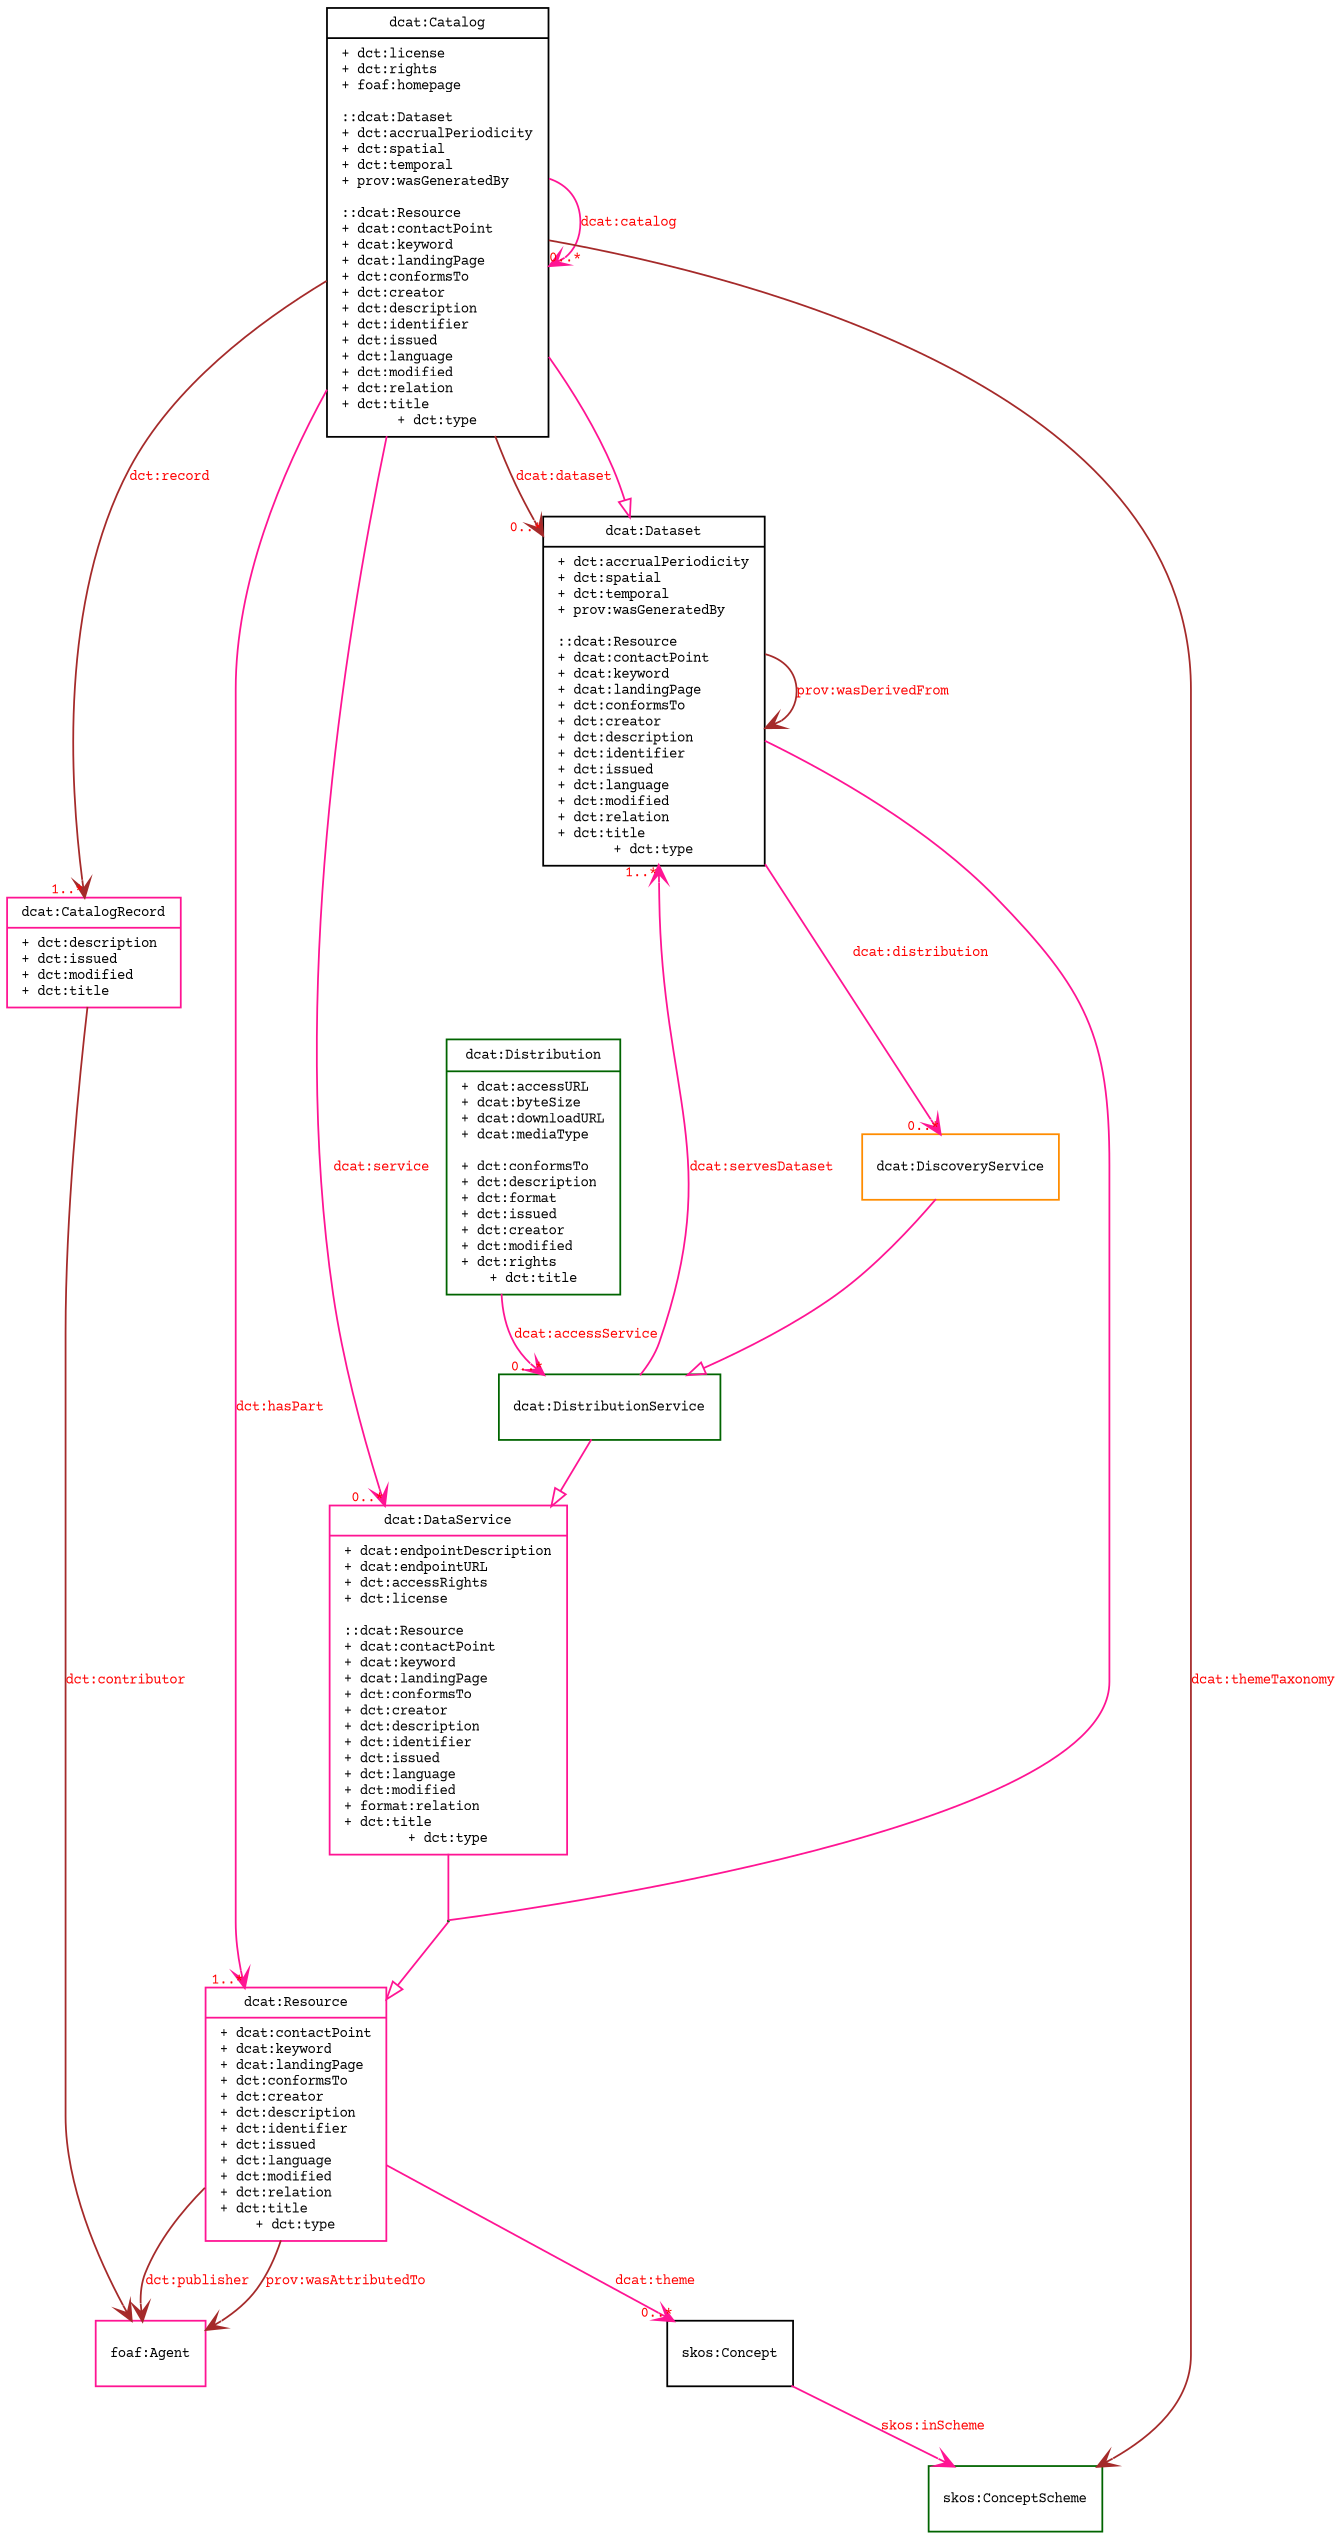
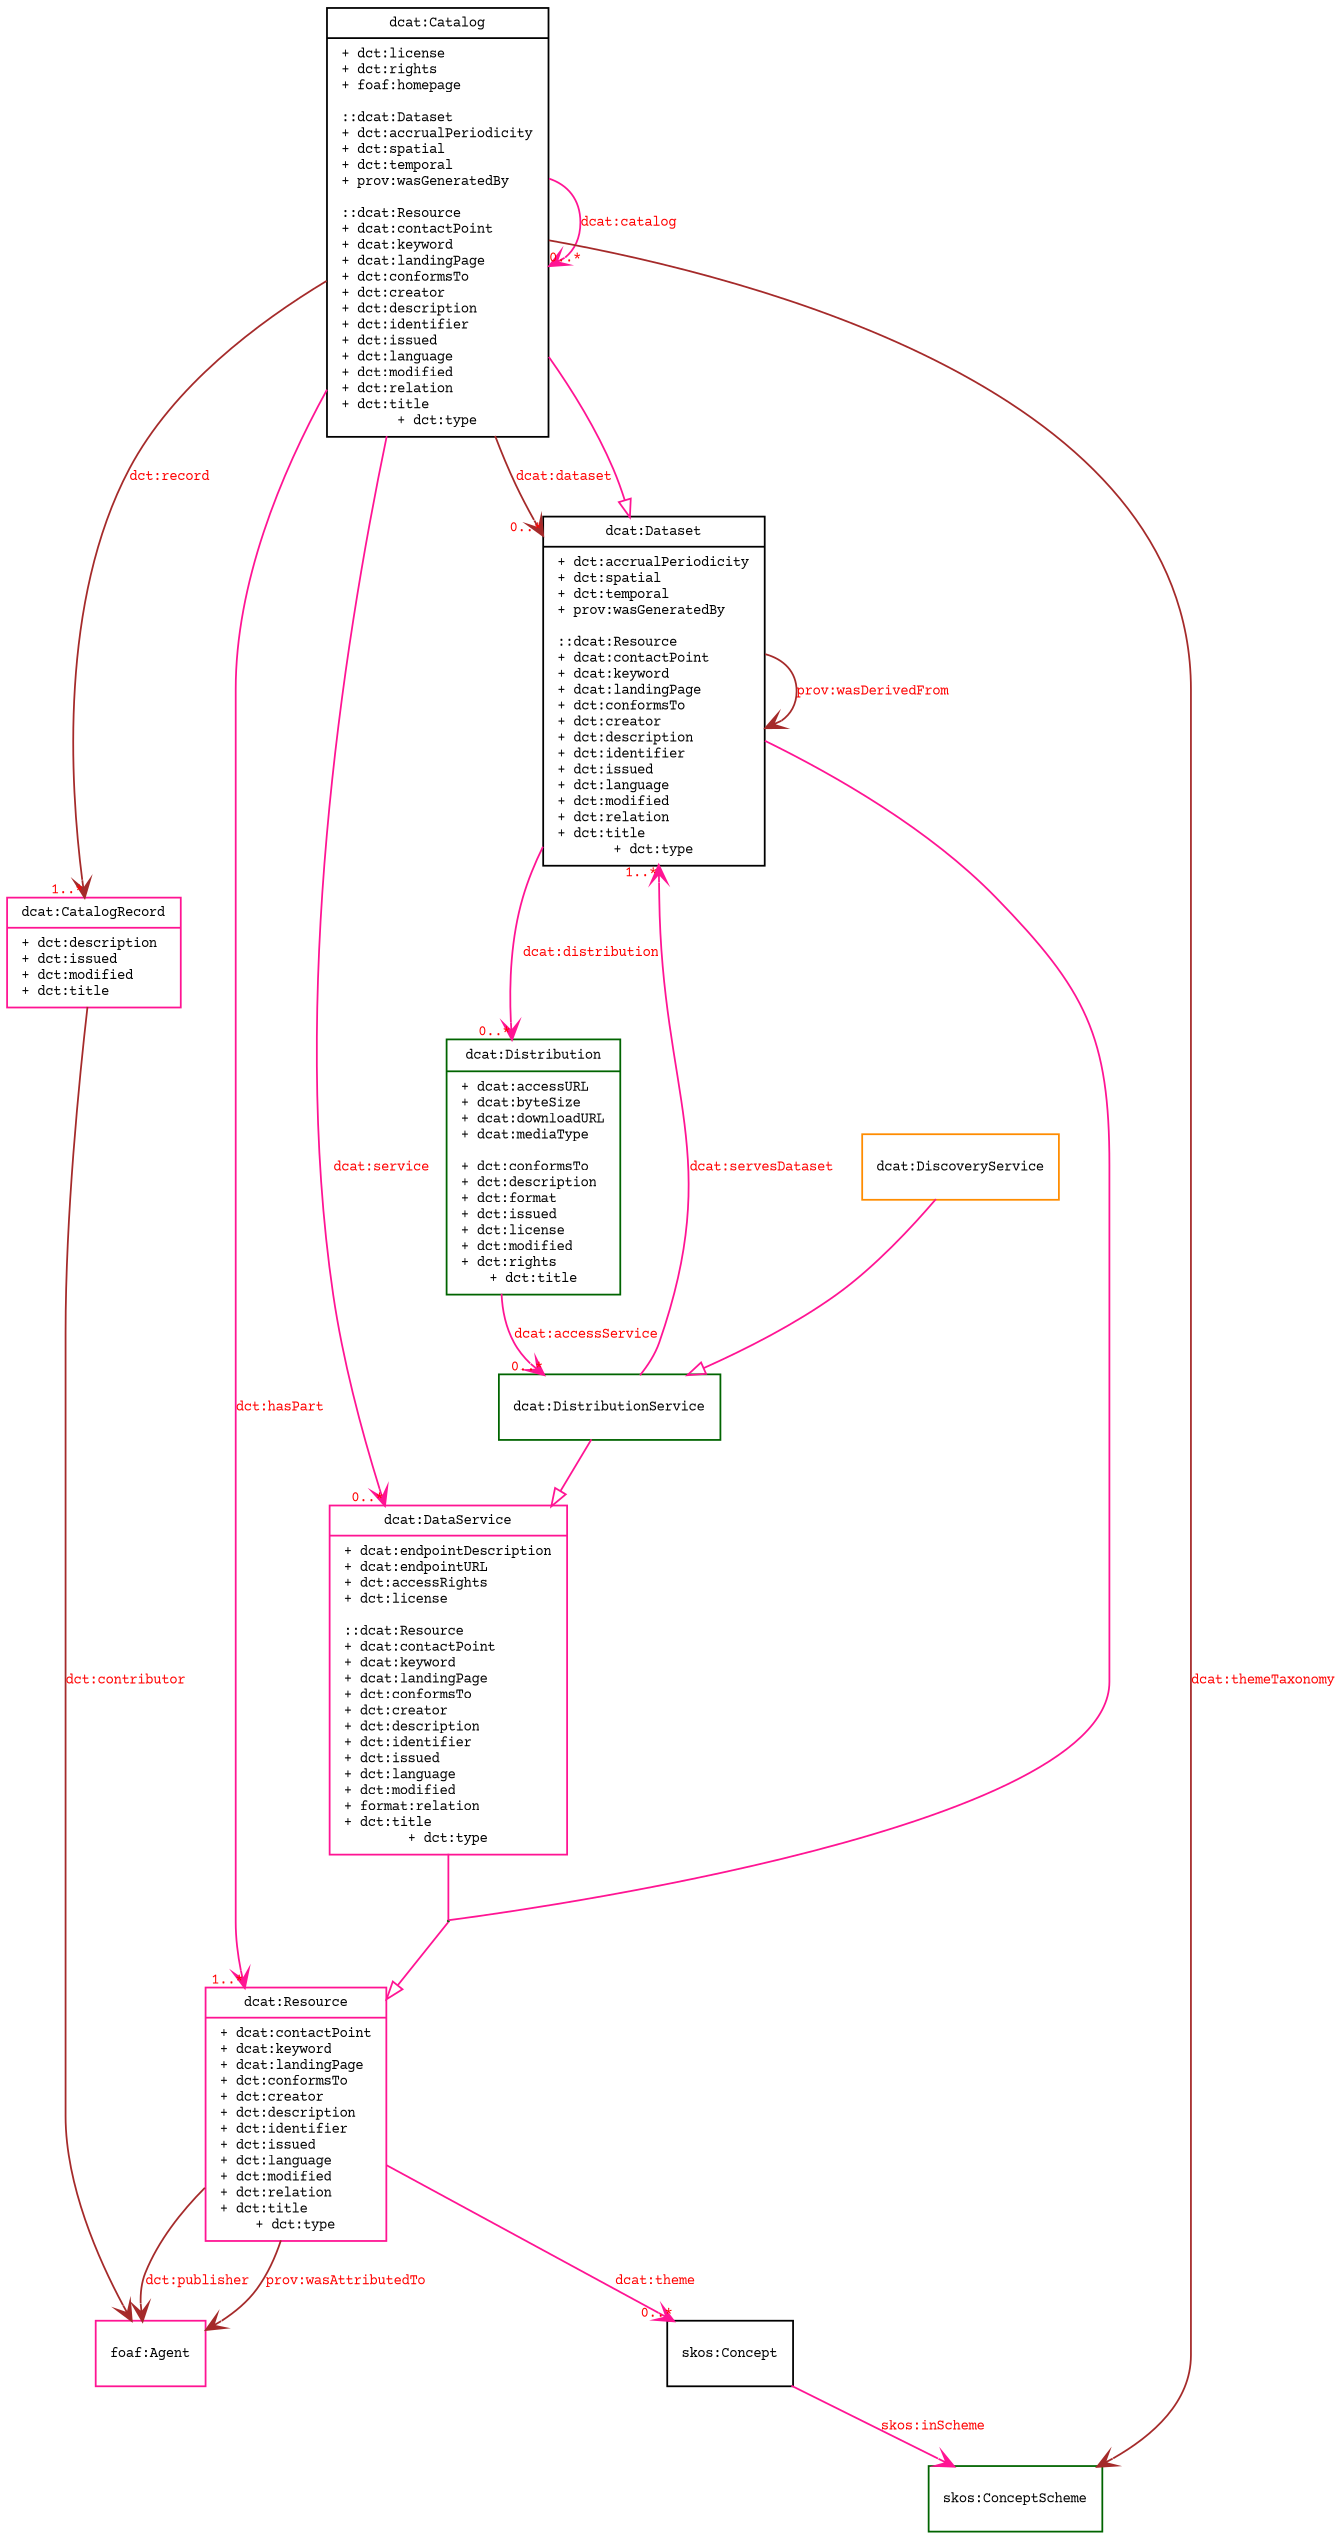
edge "dcat:Dataset" -> "dcat:DiscoveryService": now "dcat:Dataset" -> "dcat:Distribution"
node "dcat:Distribution": text "+ dct:creator" -> "+ dct:license"
